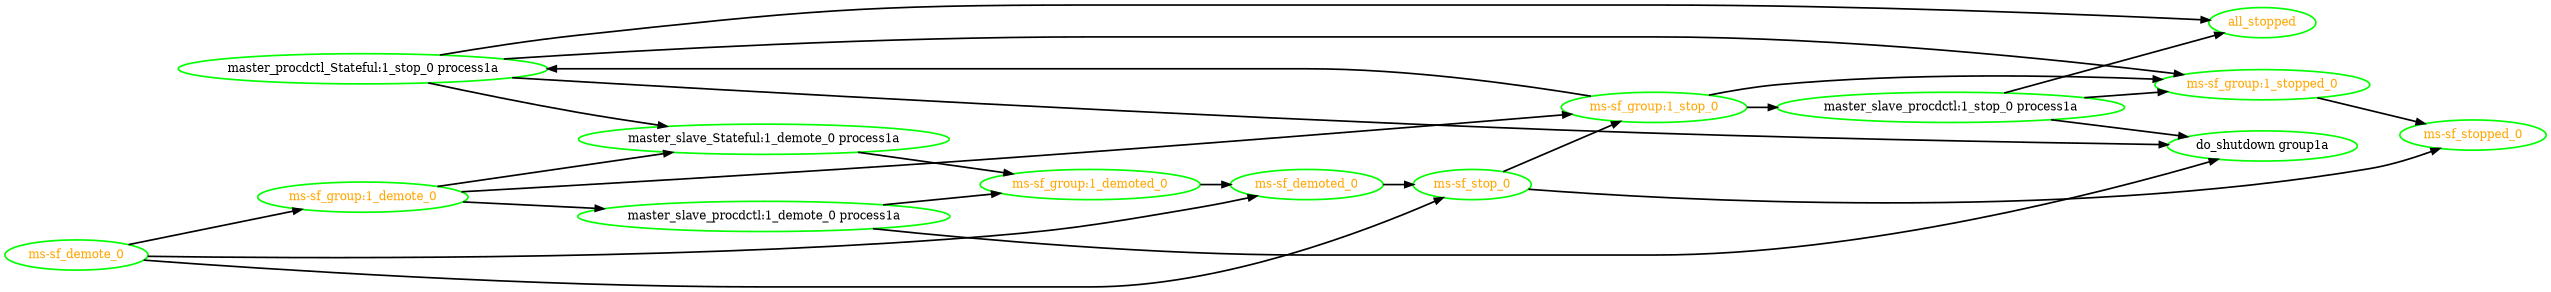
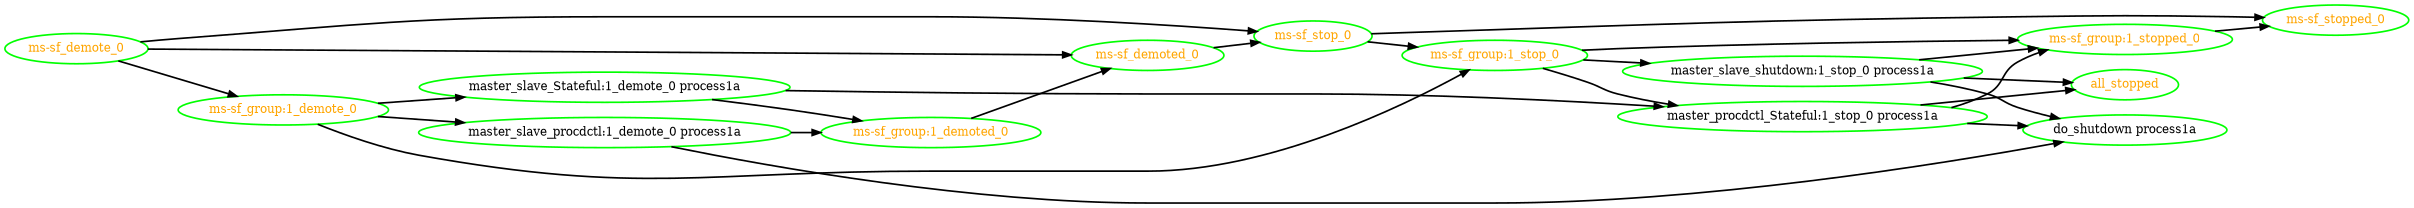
edge "master_procdctl_Stateful:1_stop_0 process1a" -> "master_slave_Stateful:1_demote_0 process1a": reversed
node "master_slave_procdctl:1_stop_0 process1a": label "master_slave_procdctl:1_stop_0 process1a" -> "master_slave_shutdown:1_stop_0 process1a"
node "do_shutdown group1a": label "do_shutdown group1a" -> "do_shutdown process1a"
